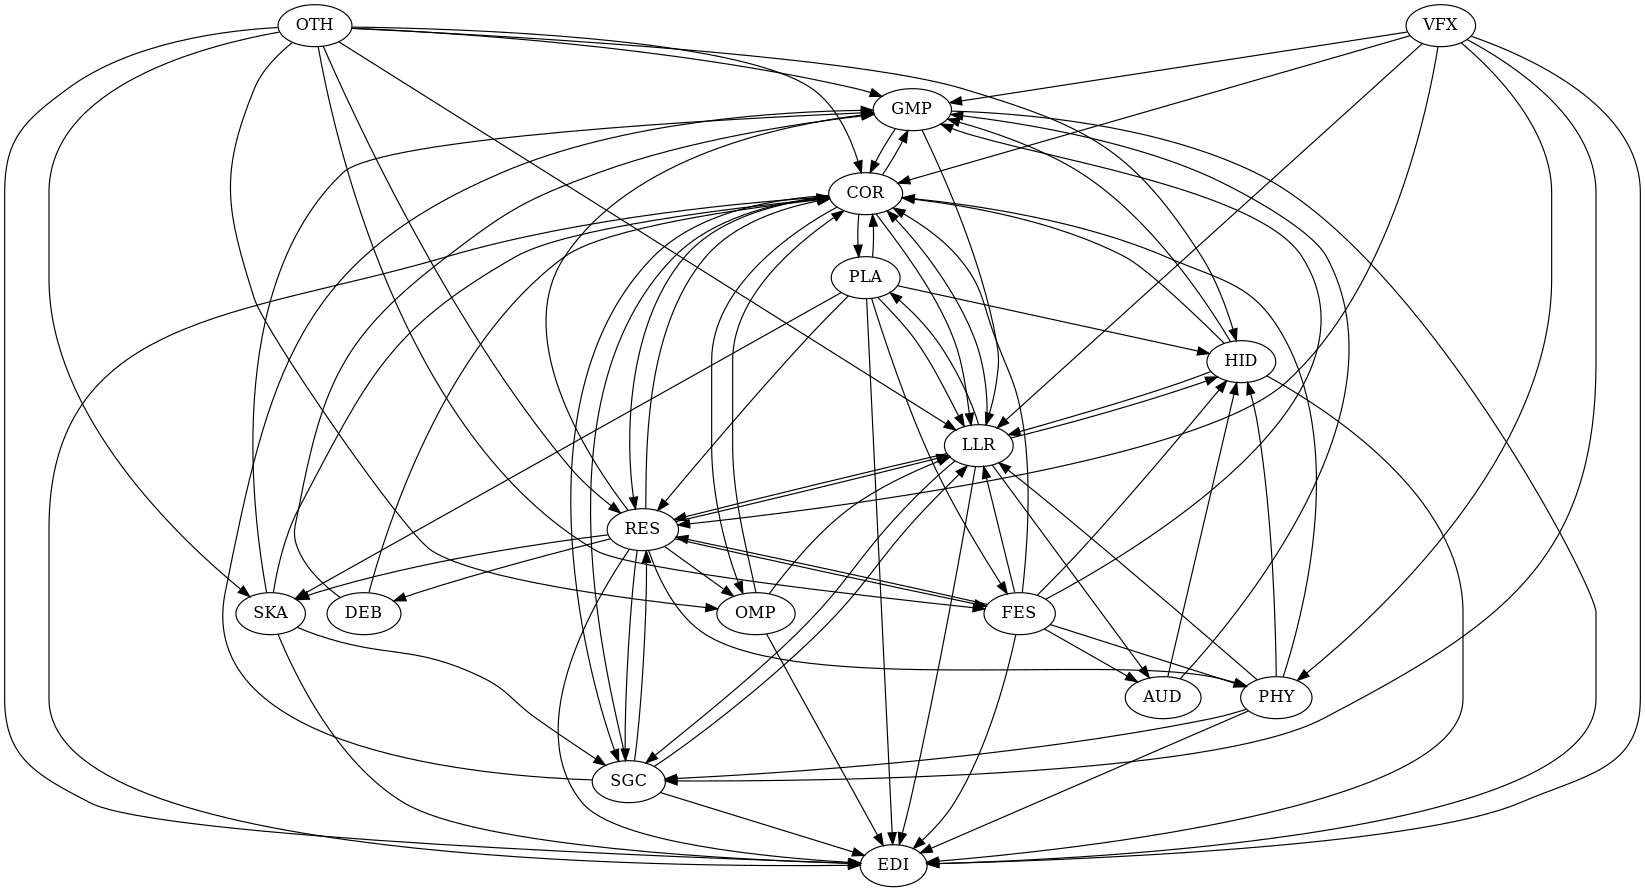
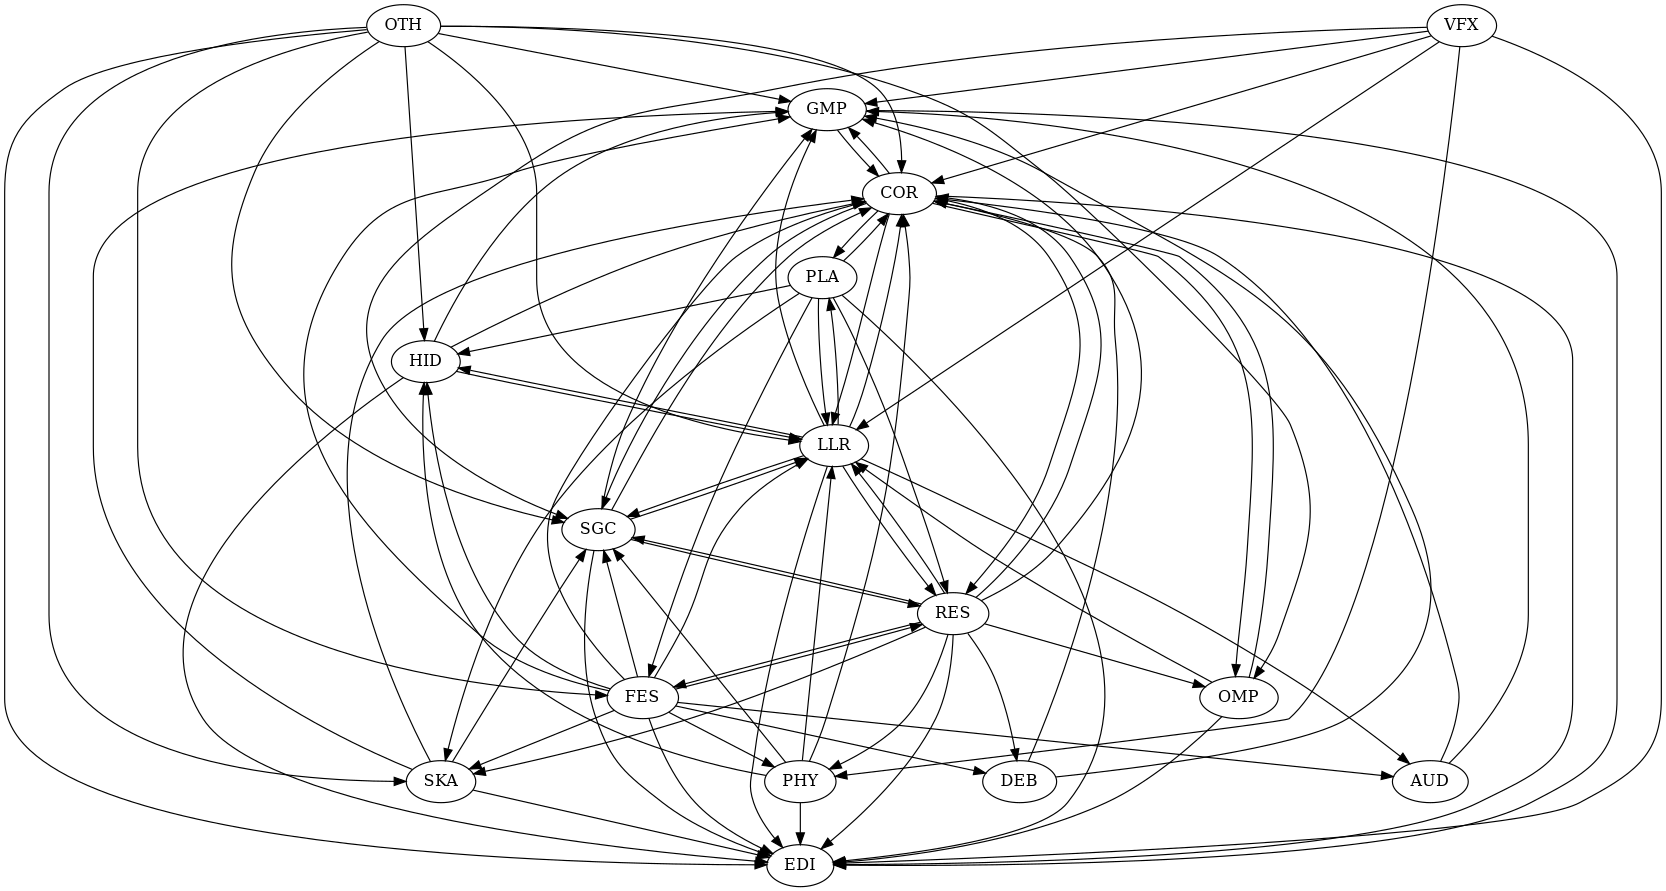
edge "GMP" -> "LLR": reversed
edge "OTH" -> "RES": now "OTH" -> "SGC"
edge "VFX" -> "RES": removed
edge "AUD" -> "HID": now "AUD" -> "COR"
edge "FES" -> "SGC": added
edge "FES" -> "SKA": added
edge "FES" -> "DEB": added
